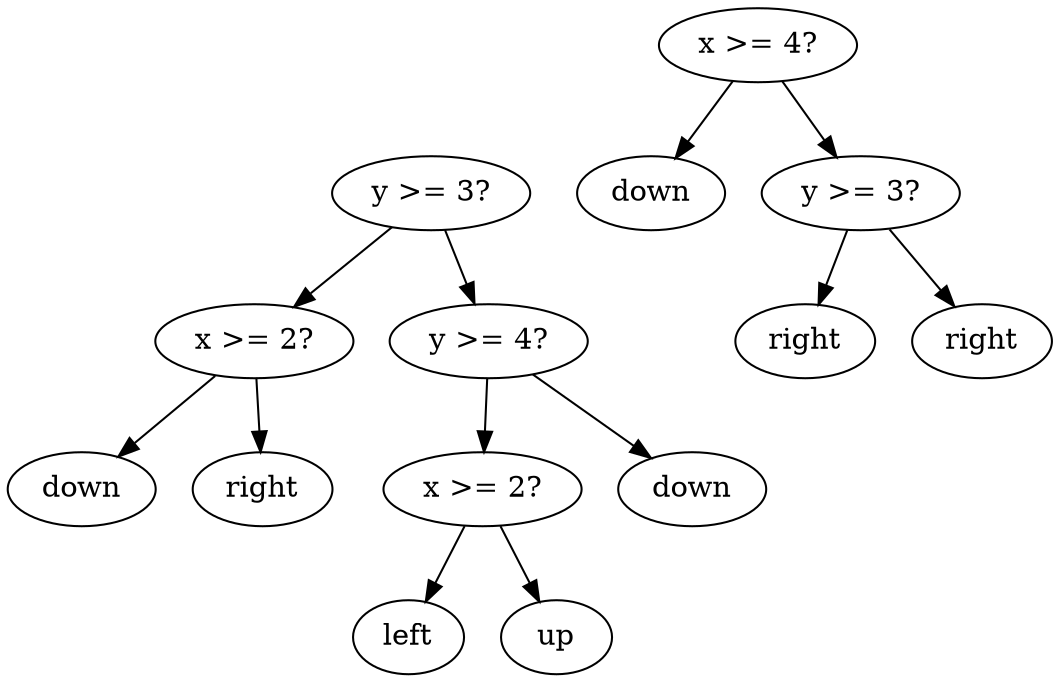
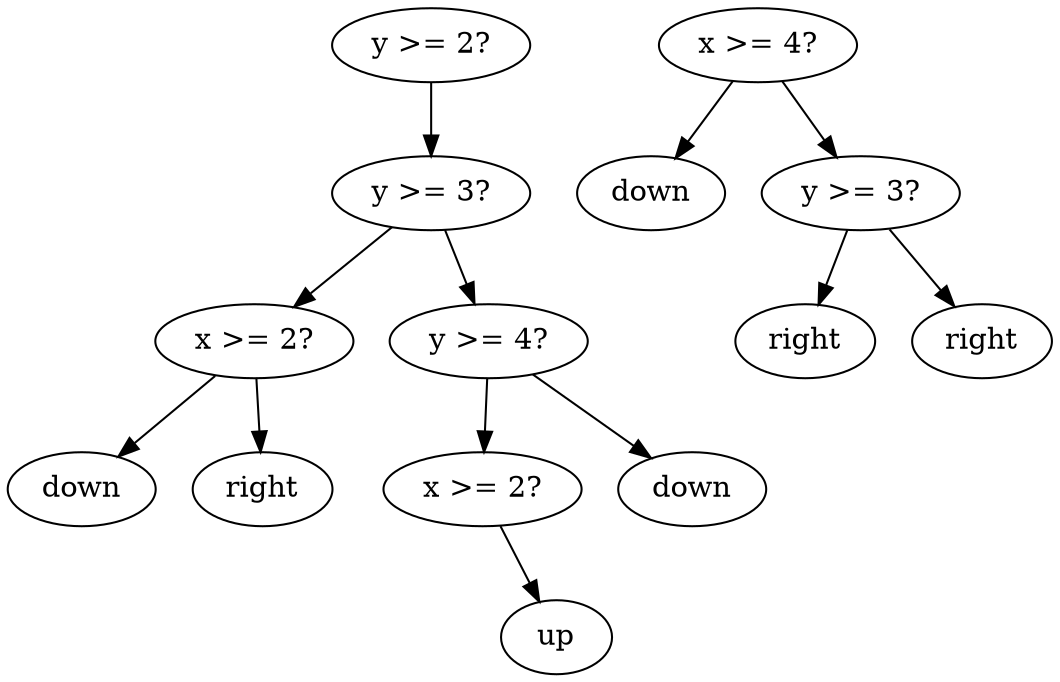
node "y >= 2?": added
node "left": removed
